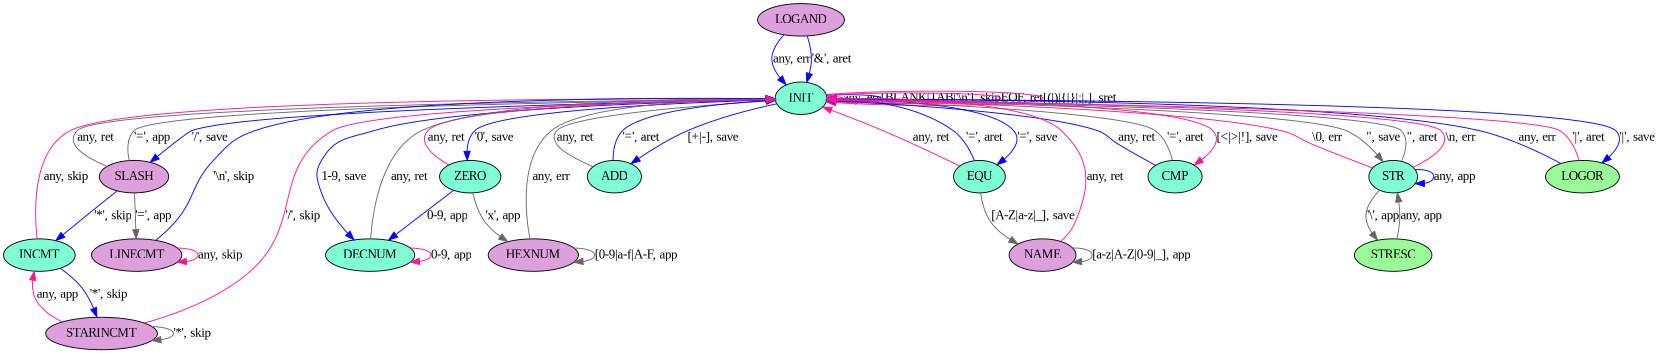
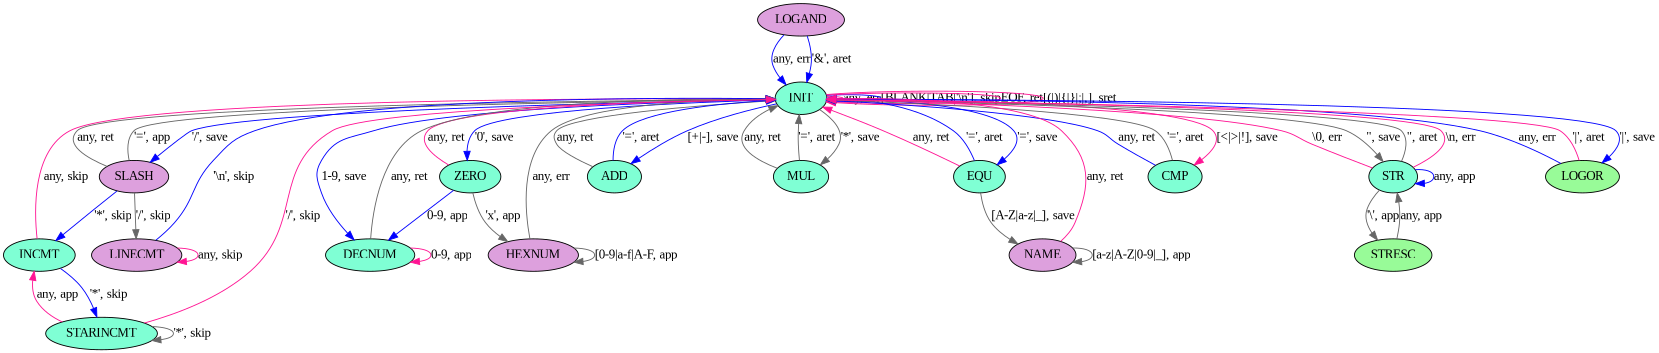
node "MUL": added
edge "SLASH" -> "LINECMT": label "'=', app" -> "'/', skip"
node "STARINCMT": fillcolor plum -> aquamarine
